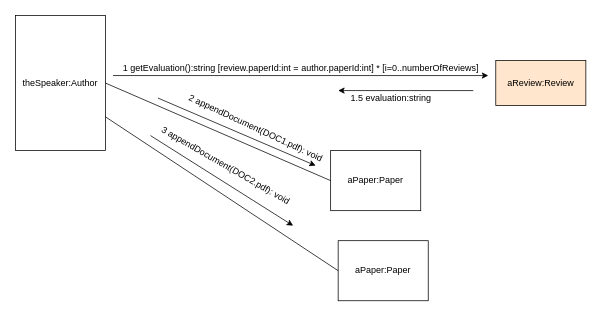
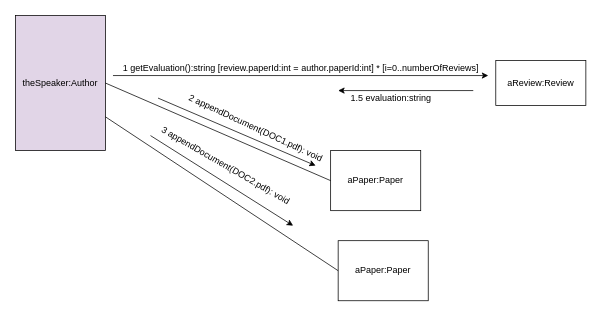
node "theSpeaker:Author": fillcolor #ffffff -> #e1d5e7
node "aReview:Review": fillcolor #ffe6cc -> #ffffff
